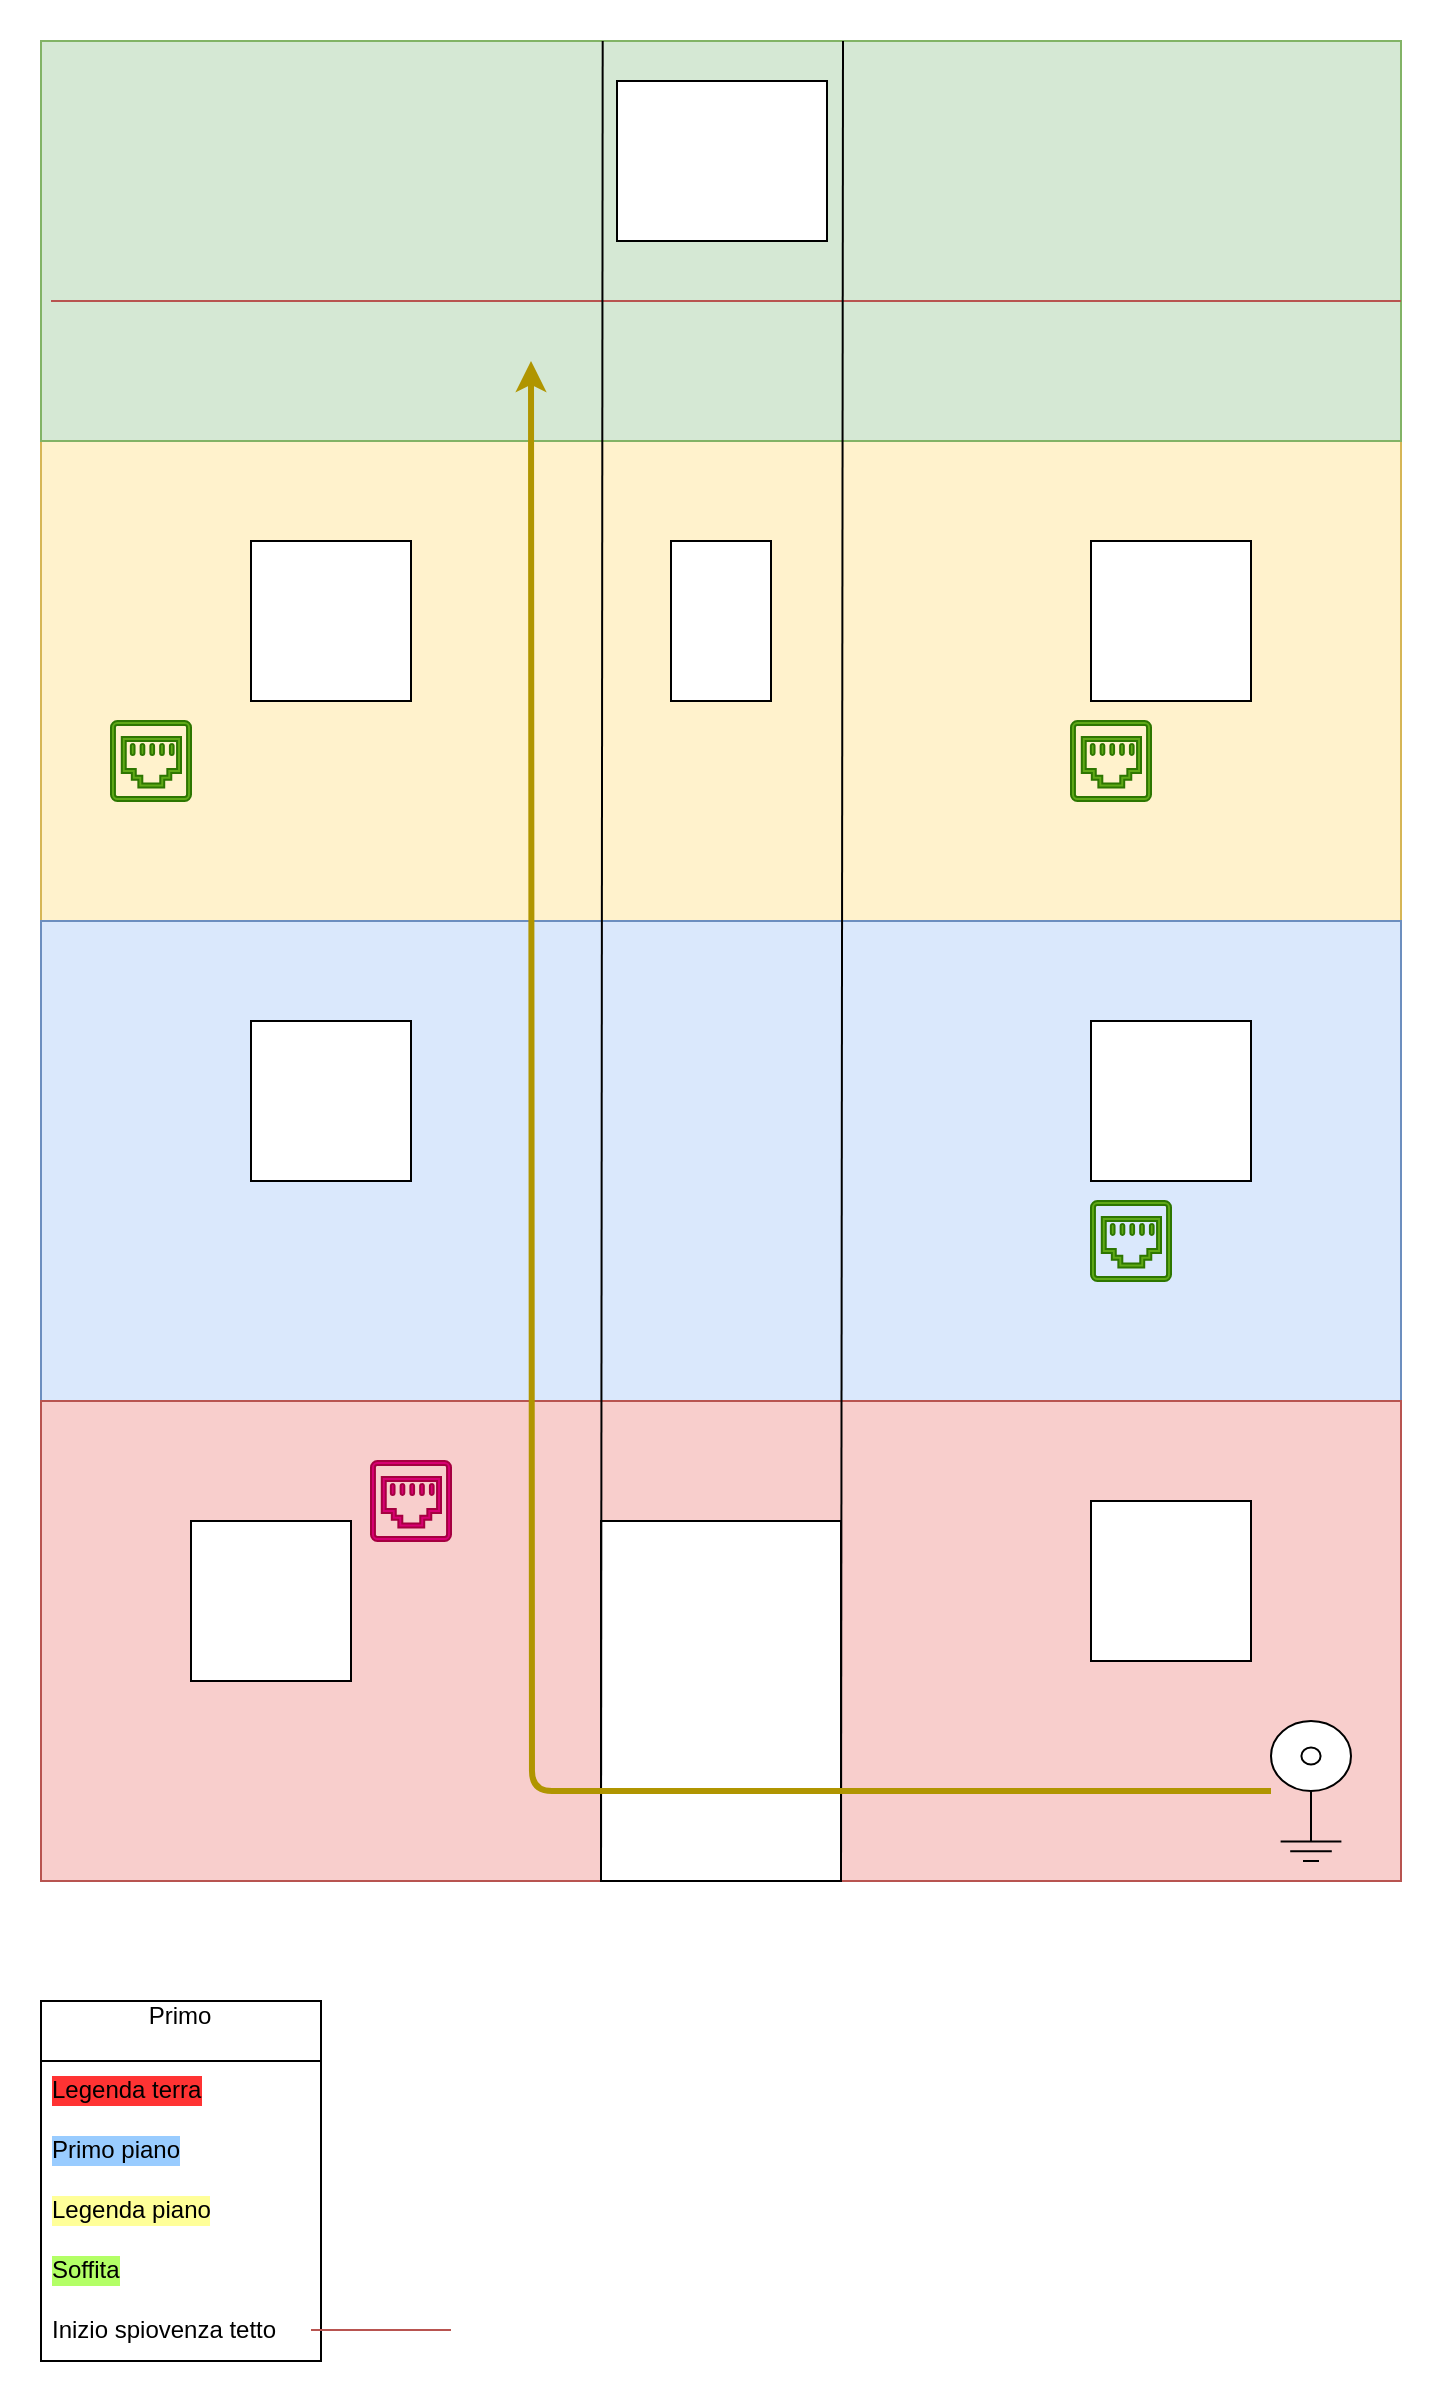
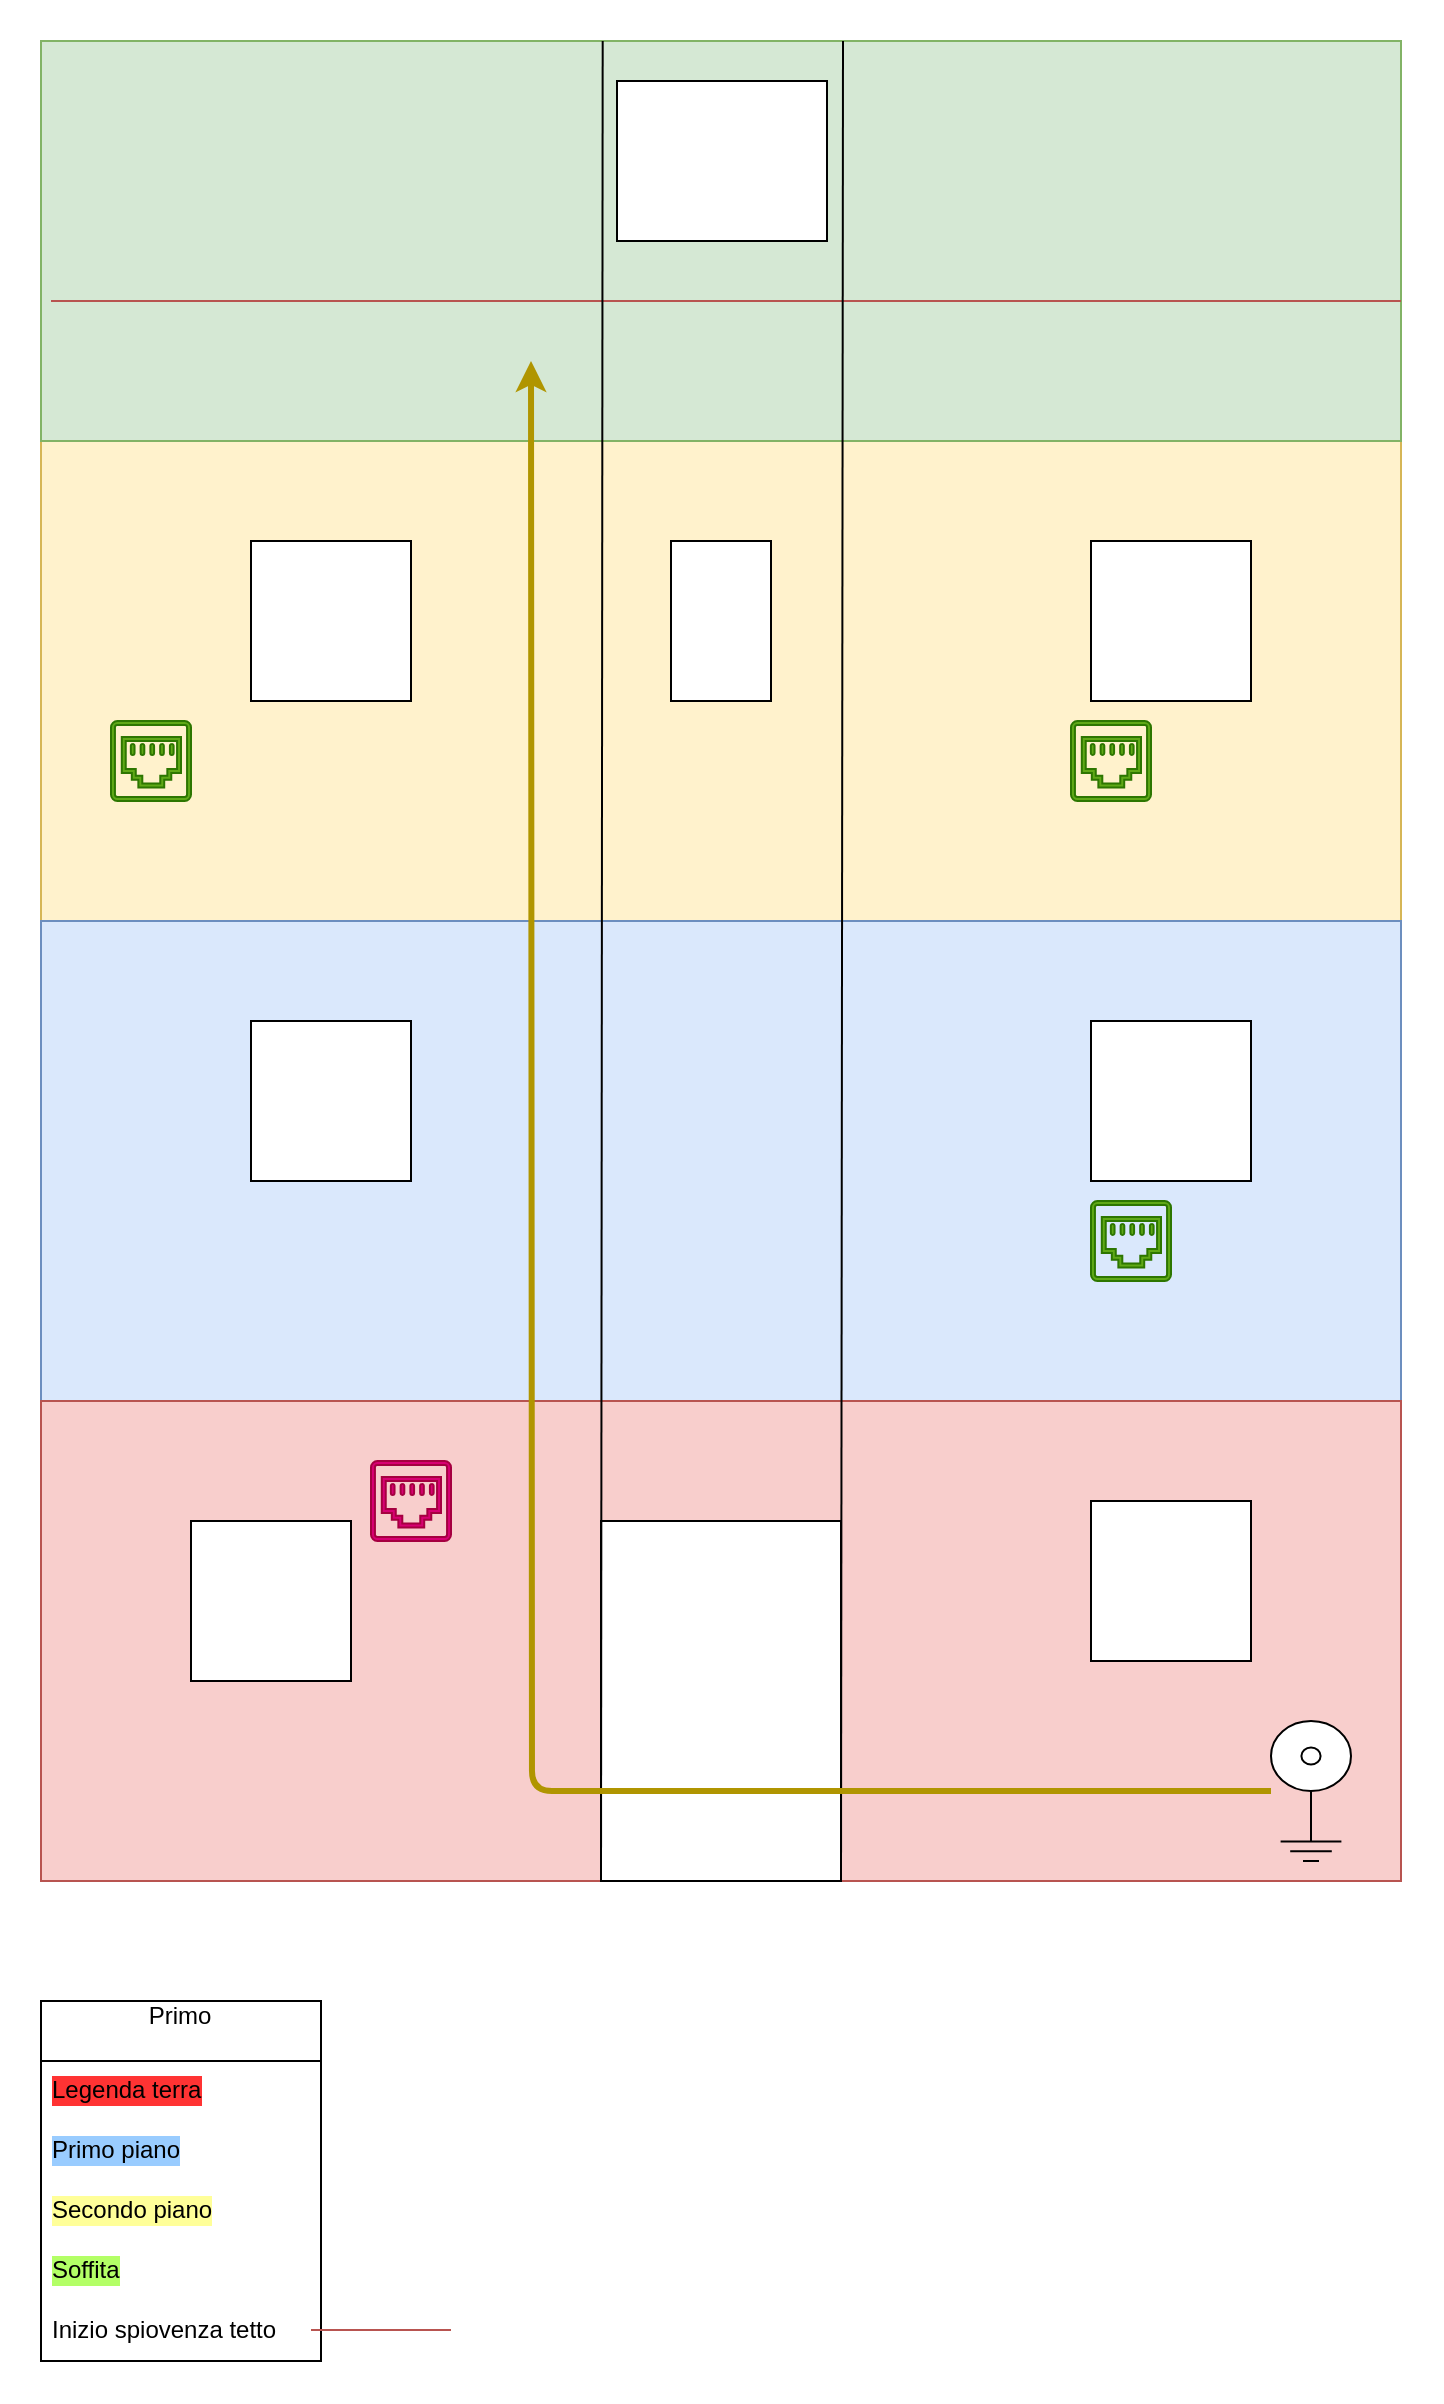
node "Legenda piano": label "Legenda piano" -> "Secondo piano"
